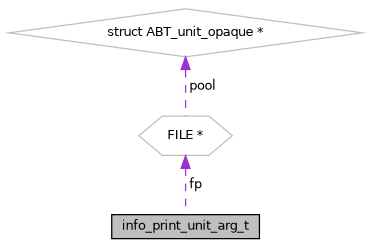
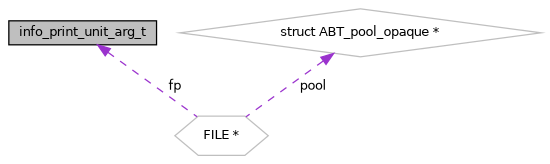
node "struct ABT_unit_opaque *": label "struct ABT_unit_opaque *" -> "struct ABT_pool_opaque *"
edge "info_print_unit_arg_t" -> "FILE *": reversed
